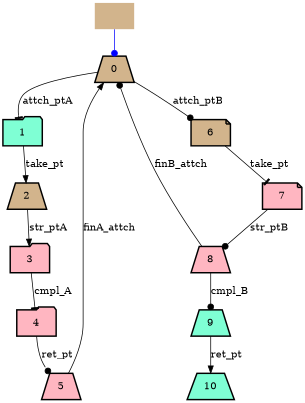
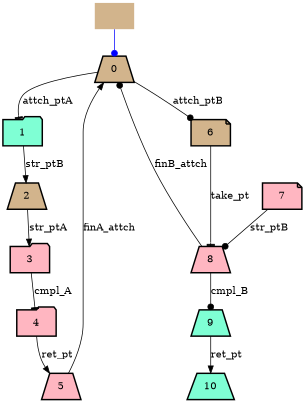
edge "6" -> "7": now "6" -> "8"
edge "1" -> "2": label "take_pt" -> "str_ptB"
edge "4" -> "5": arrowhead dot -> normal
